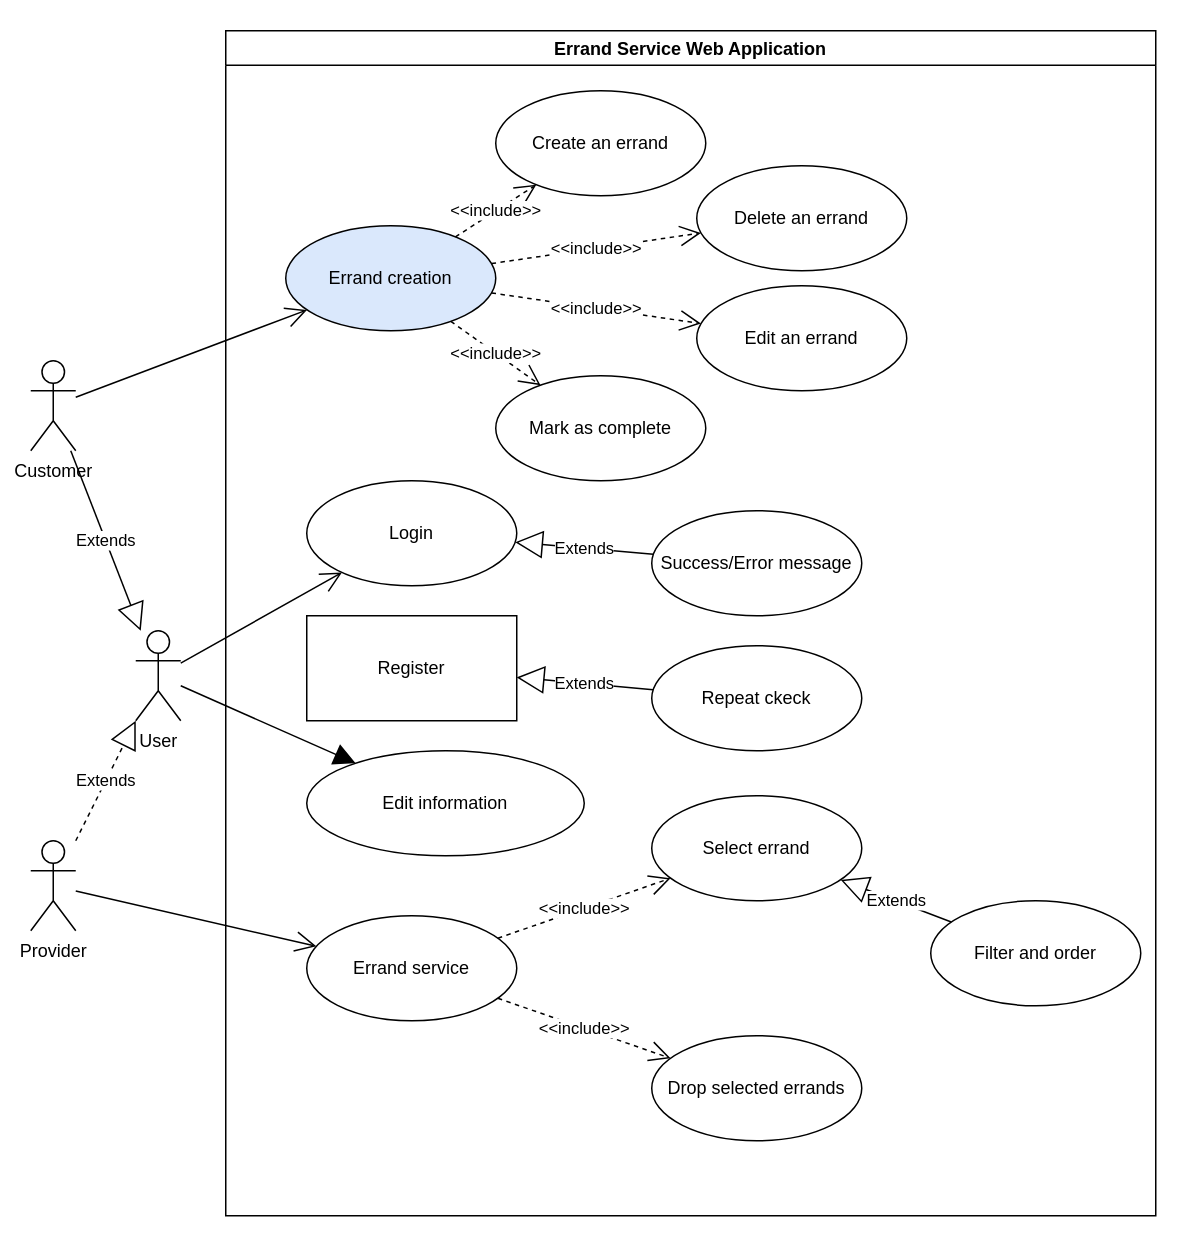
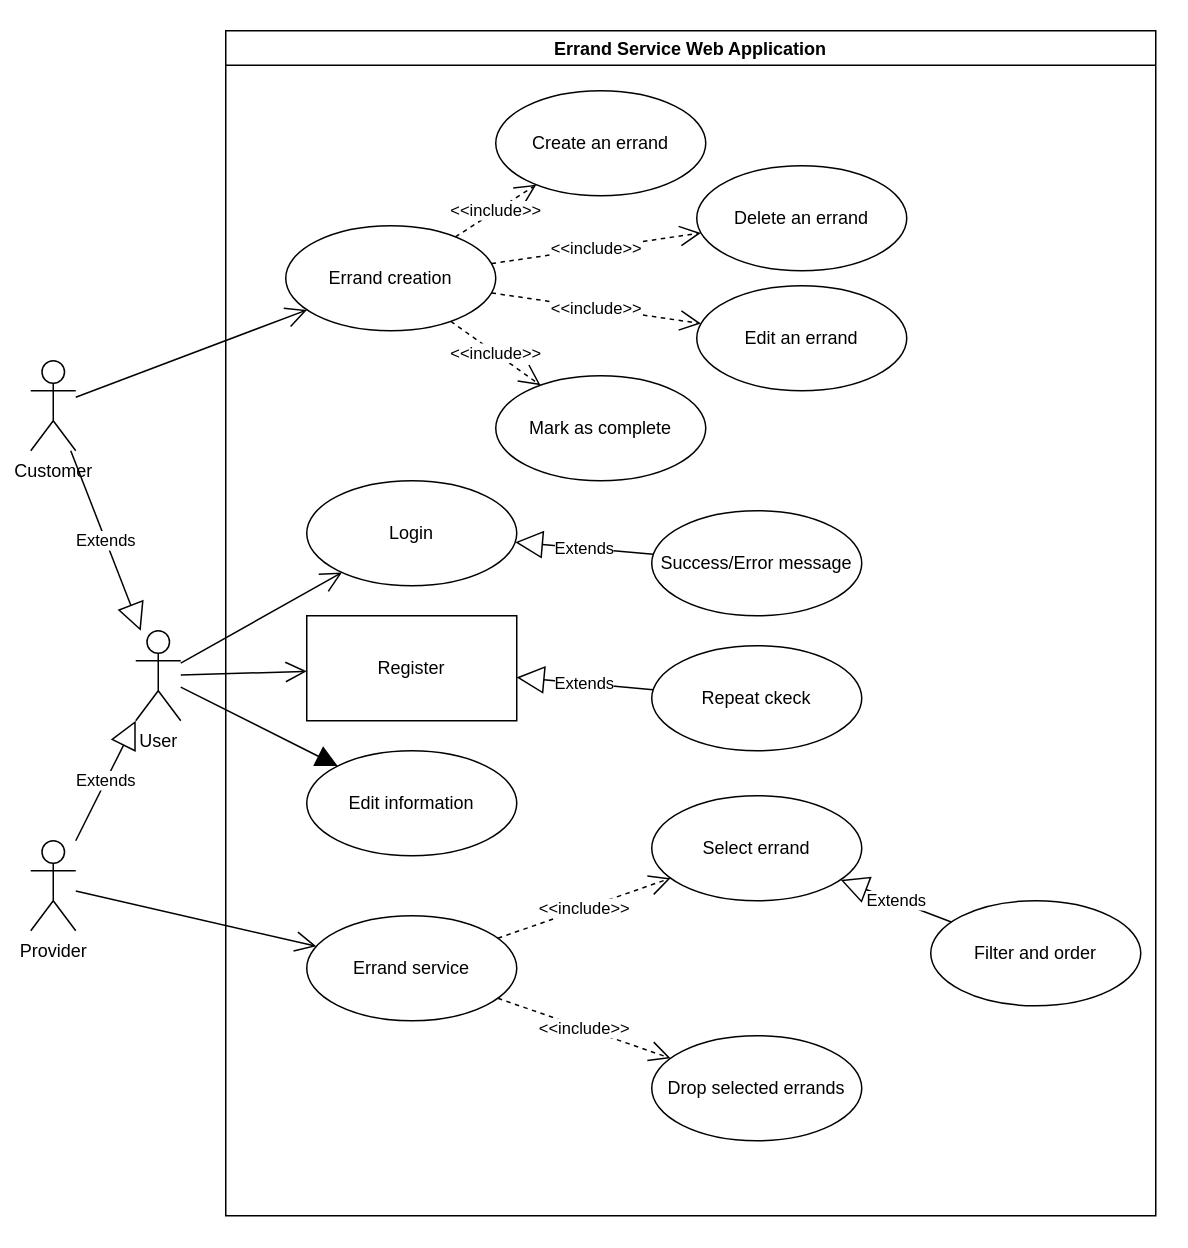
node "Errand creation": fillcolor #dae8fc -> #ffffff
edge "User" -> "Register": added
node "Edit information": size 278x105 -> 210x105
edge "Provider" -> "User": style dashed -> solid
